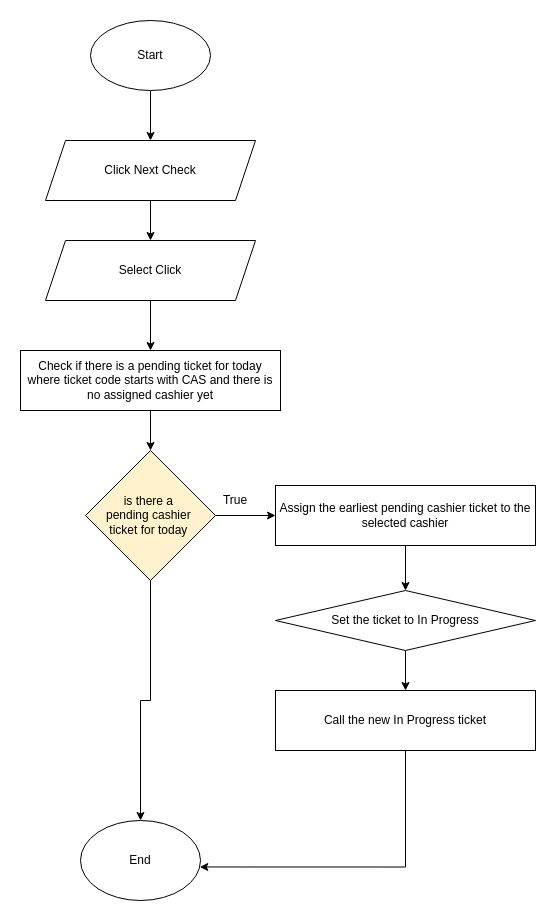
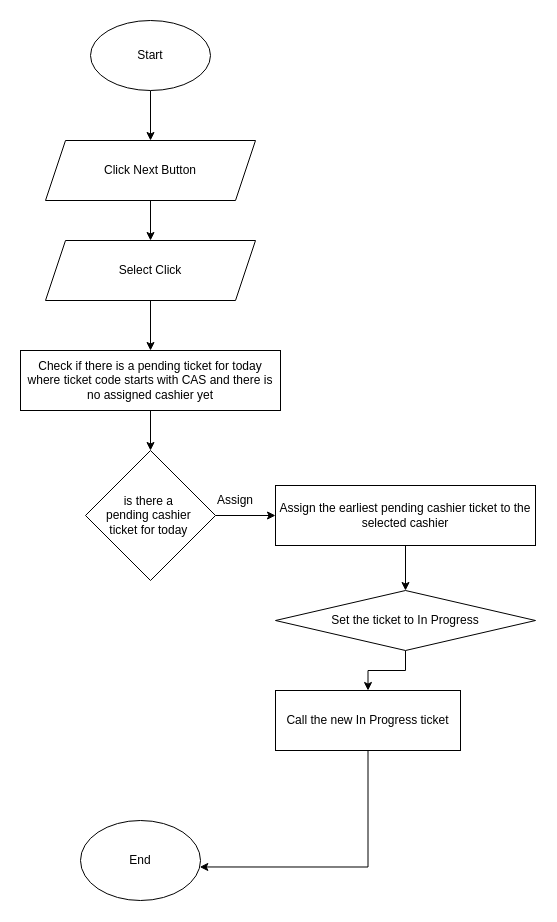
node "Click Next Check": label "Click Next Check" -> "Click Next Button"
node "True": label "True" -> "Assign"
node "is there a pending cashier ticket for today": fillcolor #fff2cc -> #ffffff
edge "is there a pending cashier ticket for today" -> "End": removed
node "Call the new In Progress ticket": size 260x60 -> 185x60
